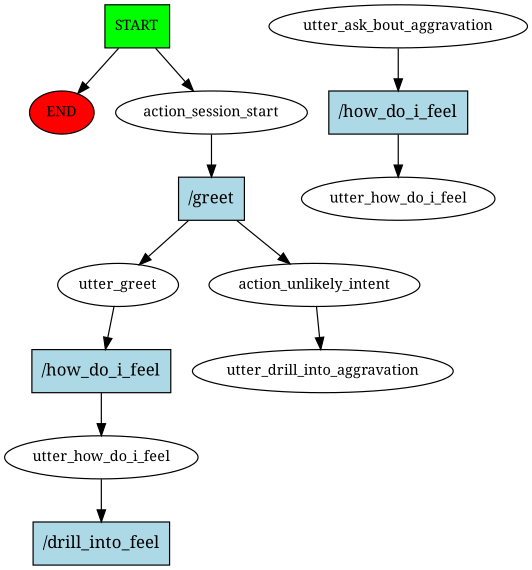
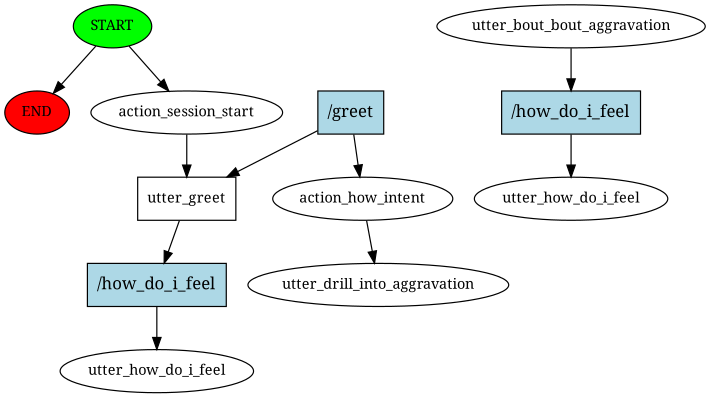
node "START": shape box -> ellipse
node "utter_ask_bout_aggravation": label "utter_ask_bout_aggravation" -> "utter_bout_bout_aggravation"
edge "action_session_start" -> "/greet": now "action_session_start" -> "utter_greet"
node "utter_greet": shape ellipse -> box
node "action_unlikely_intent": label "action_unlikely_intent" -> "action_how_intent"
node "/drill_into_feel": removed
